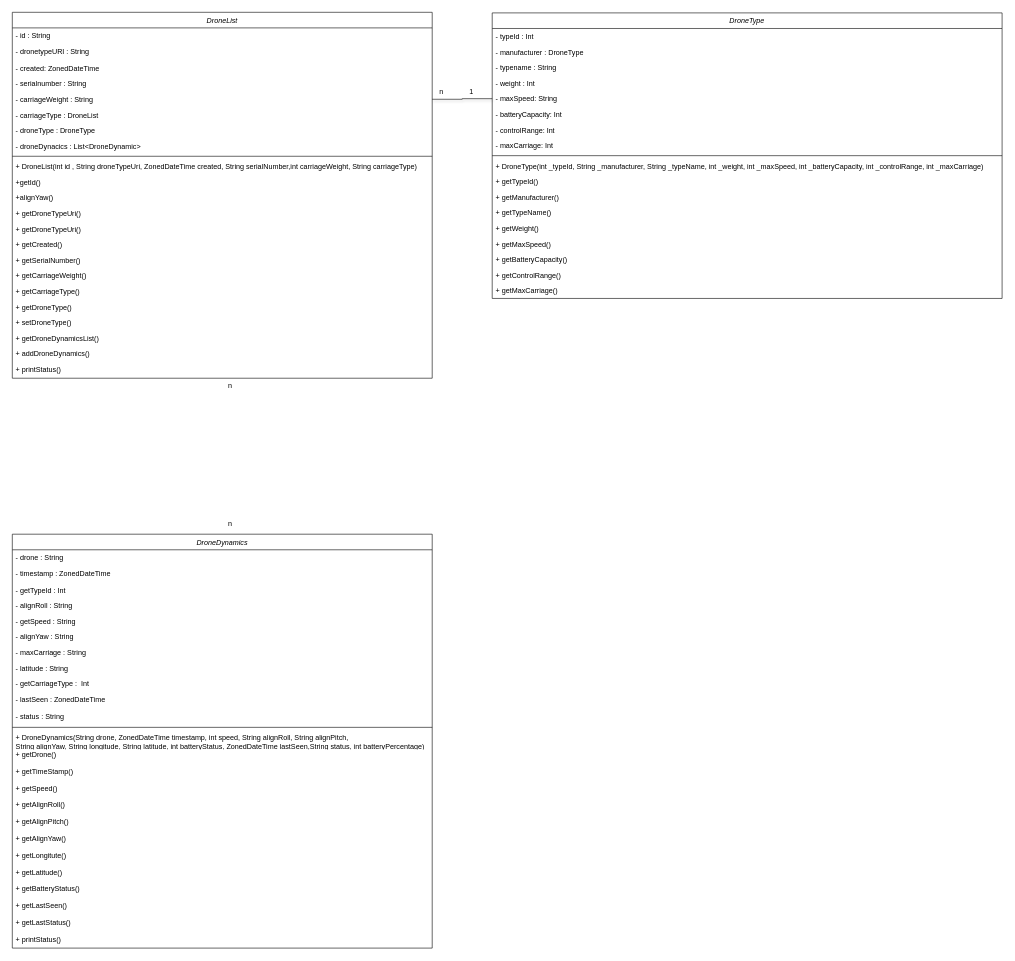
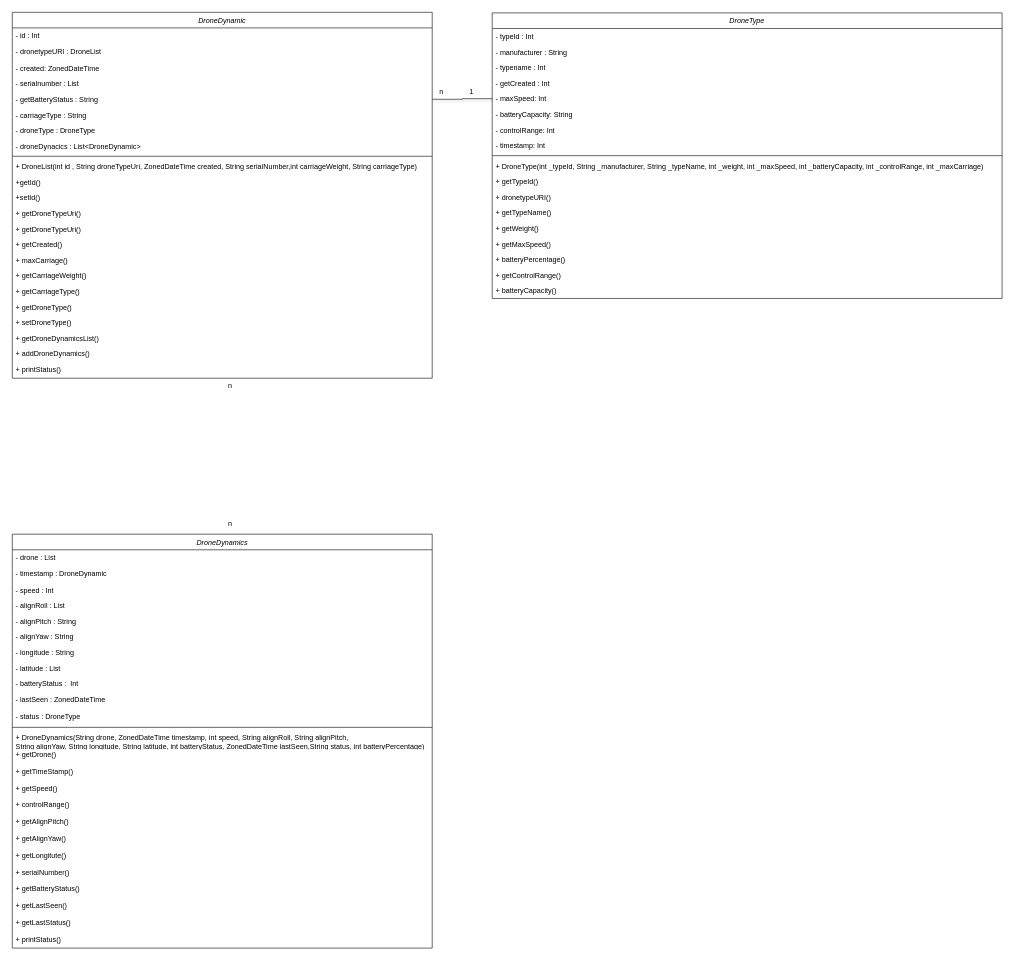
node "DroneList": label "DroneList" -> "DroneDynamic"
node "- id : String": label "- id : String" -> "- id : Int"
node "- dronetypeURI : String": label "- dronetypeURI : String" -> "- dronetypeURI : DroneList"
node "- manufacturer : DroneType": label "- manufacturer : DroneType" -> "- manufacturer : String"
node "- typename : String": label "- typename : String" -> "- typename : Int"
node "- weight : Int": label "- weight : Int" -> "- getCreated : Int"
node "- serialnumber : String": label "- serialnumber : String" -> "- serialnumber : List"
node "- maxSpeed: String": label "- maxSpeed: String" -> "- maxSpeed: Int"
node "- carriageWeight : String": label "- carriageWeight : String" -> "- getBatteryStatus : String"
node "- carriageType : DroneList": label "- carriageType : DroneList" -> "- carriageType : String"
node "- batteryCapacity: Int": label "- batteryCapacity: Int" -> "- batteryCapacity: String"
node "- maxCarriage: Int": label "- maxCarriage: Int" -> "- timestamp: Int"
node "+ getManufacturer()": label "+ getManufacturer()" -> "+ dronetypeURI()"
node "+alignYaw()": label "+alignYaw()" -> "+setId()"
node "+ getSerialNumber()": label "+ getSerialNumber()" -> "+ maxCarriage()"
node "+ getBatteryCapacity()": label "+ getBatteryCapacity()" -> "+ batteryPercentage()"
node "+ getMaxCarriage()": label "+ getMaxCarriage()" -> "+ batteryCapacity()"
node "- drone : String": label "- drone : String" -> "- drone : List"
node "- timestamp : ZonedDateTime": label "- timestamp : ZonedDateTime" -> "- timestamp : DroneDynamic"
node "- getTypeId : Int": label "- getTypeId : Int" -> "- speed : Int"
node "- alignRoll : String": label "- alignRoll : String" -> "- alignRoll : List"
node "- getSpeed : String": label "- getSpeed : String" -> "- alignPitch : String"
node "- maxCarriage : String": label "- maxCarriage : String" -> "- longitude : String"
node "- latitude : String": label "- latitude : String" -> "- latitude : List"
node "- getCarriageType : Int": label "- getCarriageType : Int" -> "- batteryStatus : Int"
node "- status : String": label "- status : String" -> "- status : DroneType"
node "+ getAlignRoll()": label "+ getAlignRoll()" -> "+ controlRange()"
node "+ getLatitude()": label "+ getLatitude()" -> "+ serialNumber()"
